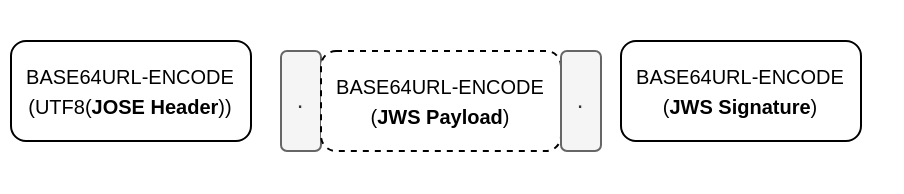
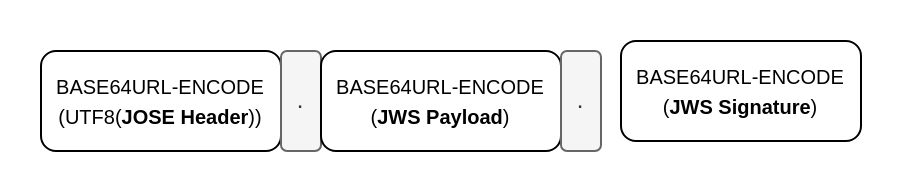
node "BASE64URL-ENCODE (UTF8(JOSE Header))": moved (131, 91) -> (161, 101)
node "BASE64URL-ENCODE (JWS Payload)": style dashed -> solid
